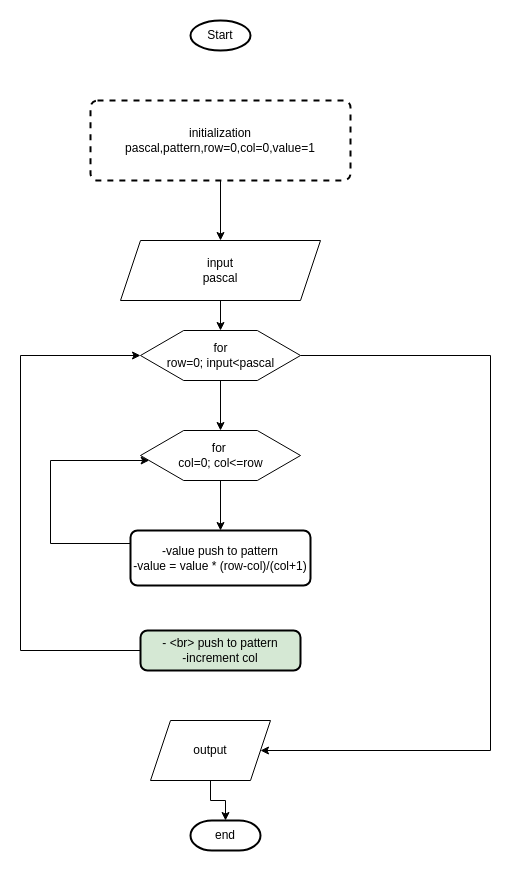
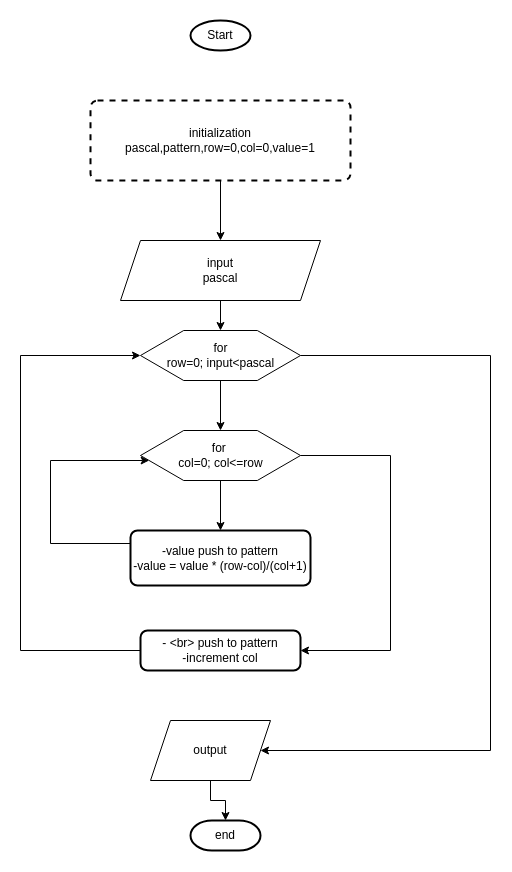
edge "for col=0; col<=row" -> "- <br> push to pattern -increment col": added
node "- <br> push to pattern -increment col": fillcolor #d5e8d4 -> #ffffff
